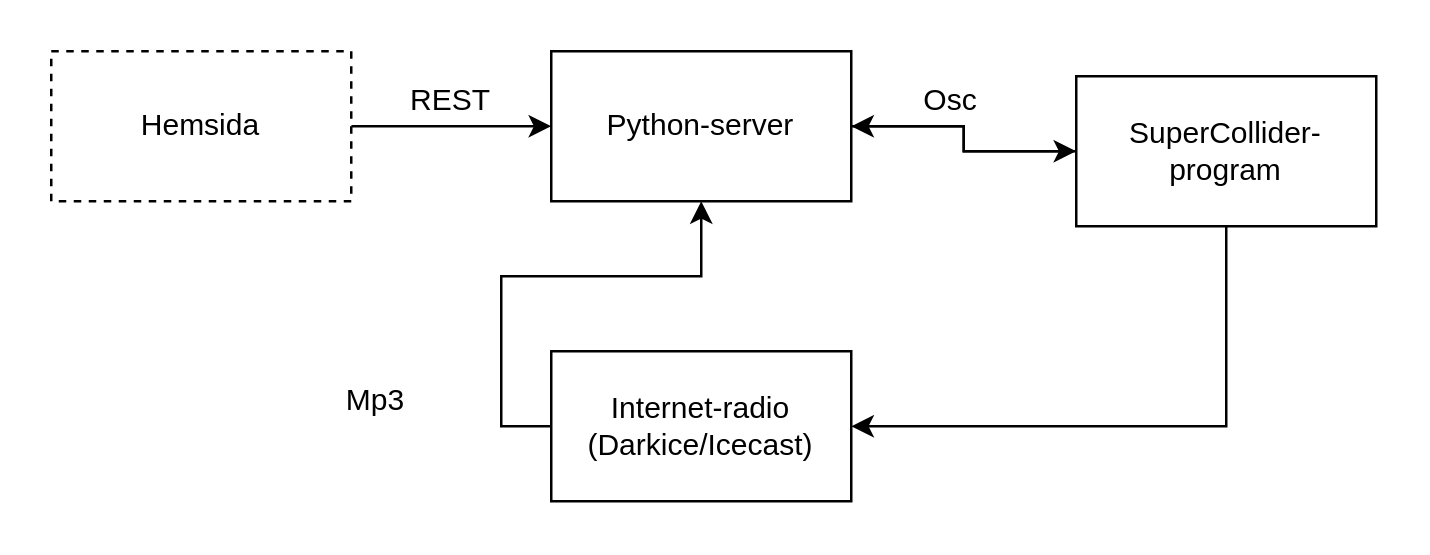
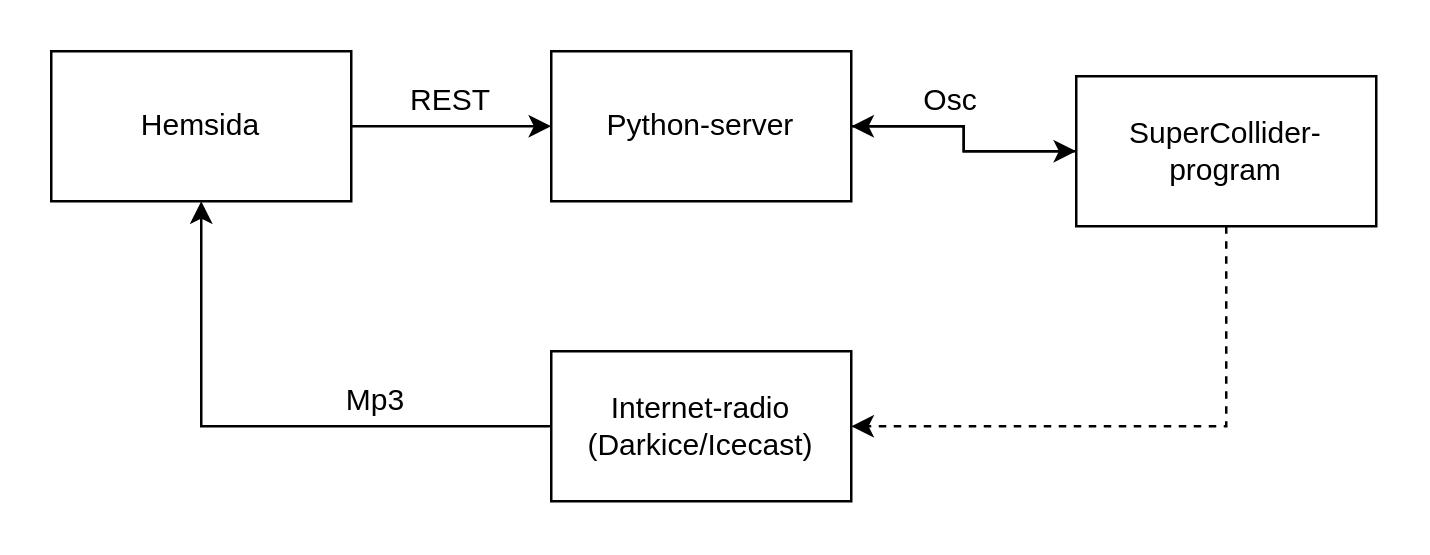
node "Hemsida": style dashed -> solid
edge "Internet-radio (Darkice/Icecast)" -> "Python-server": now "Internet-radio (Darkice/Icecast)" -> "Hemsida"
edge "SuperCollider-program" -> "Internet-radio (Darkice/Icecast)": style solid -> dashed
